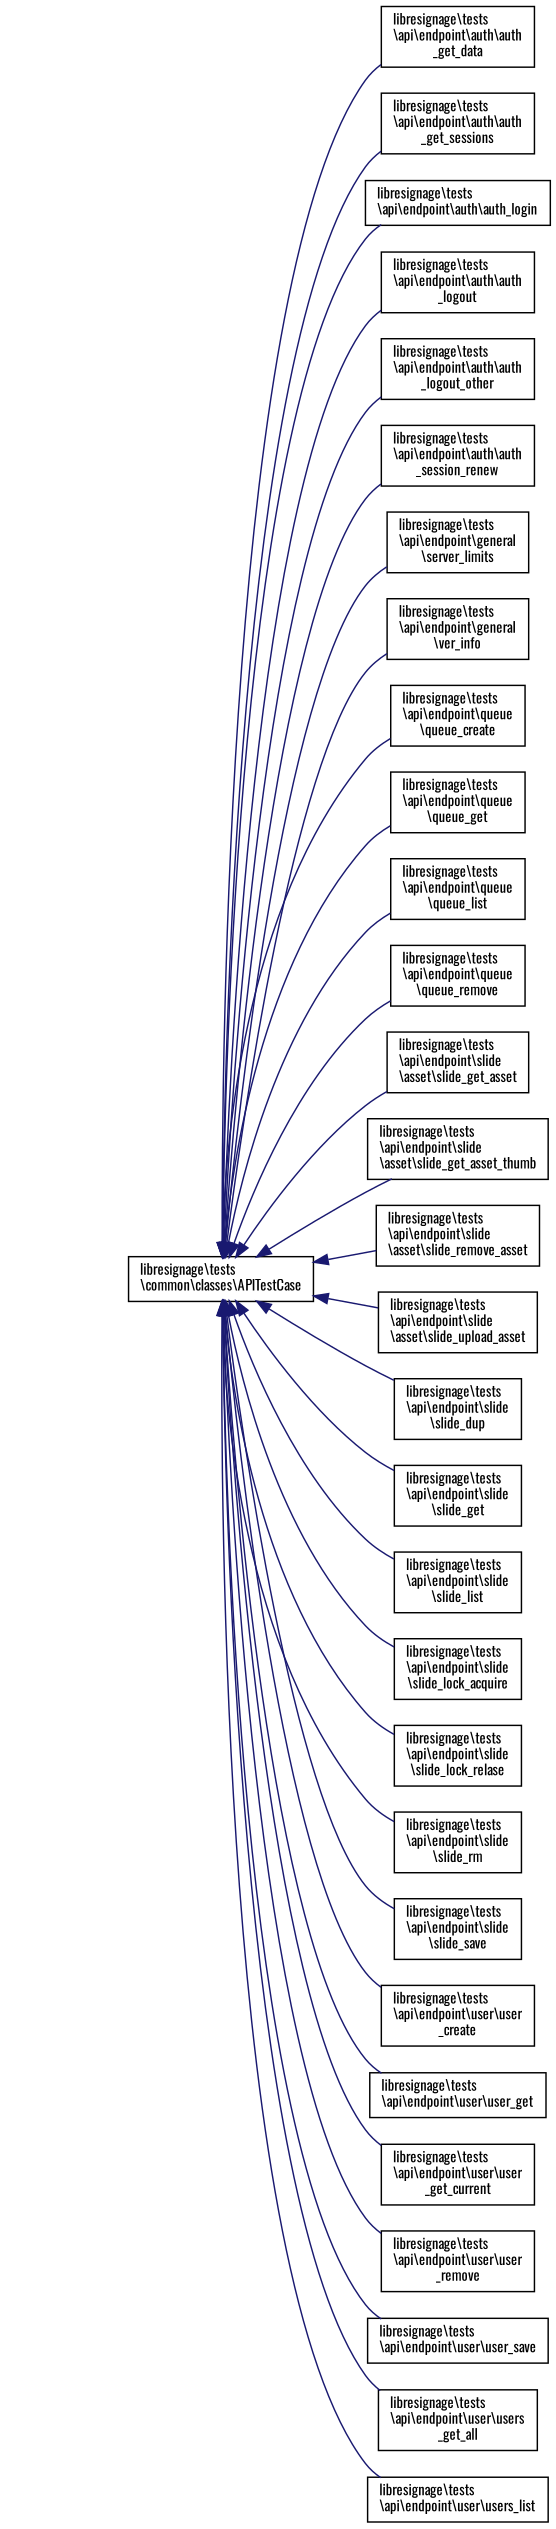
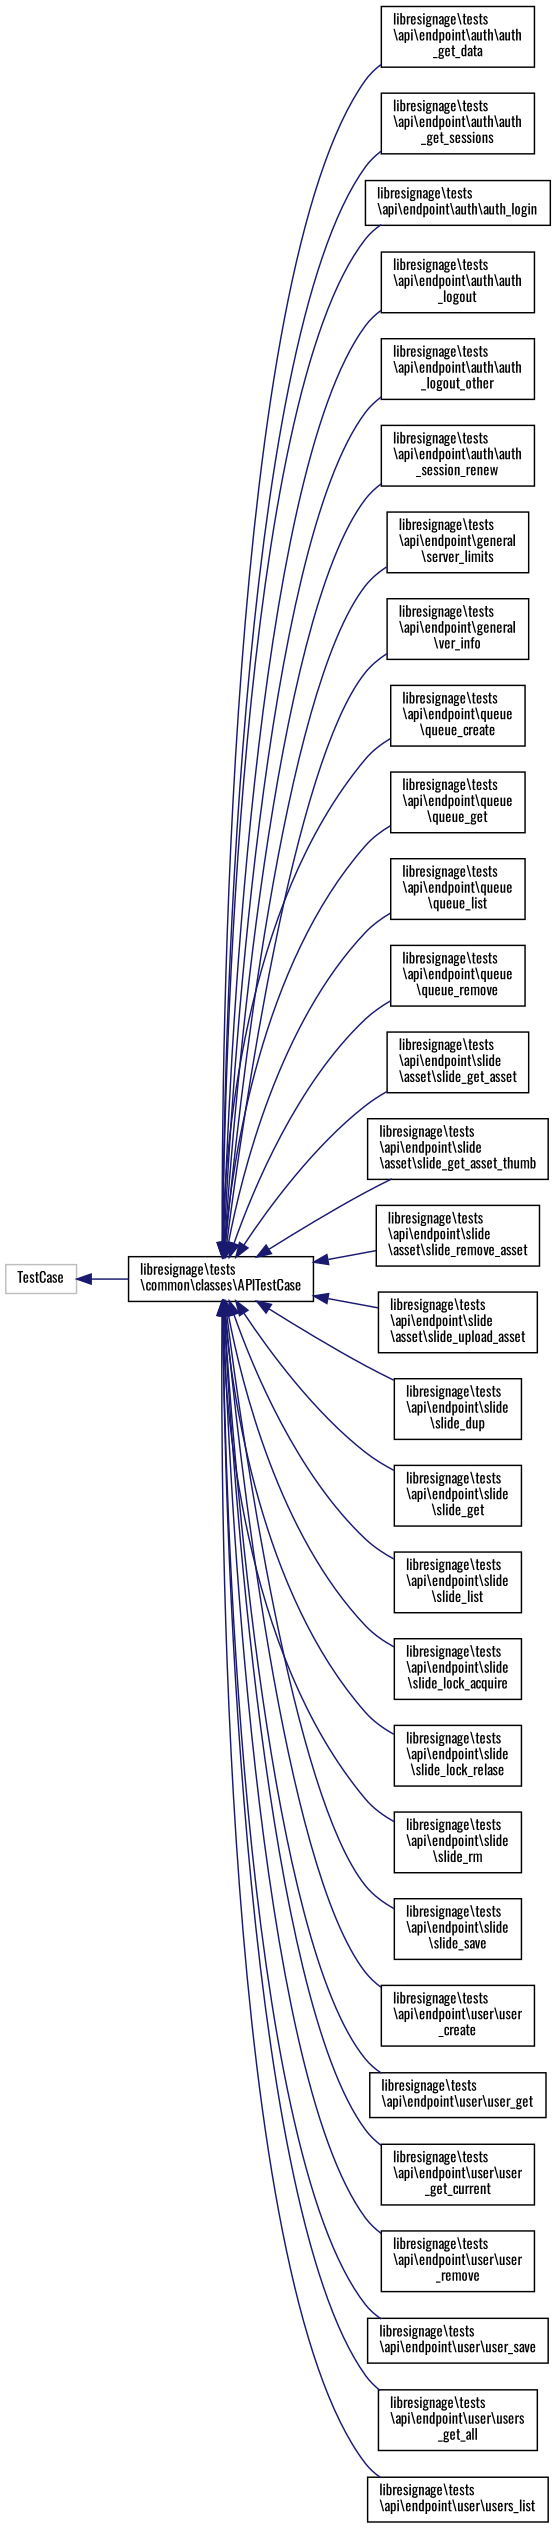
node "TestCase": added
